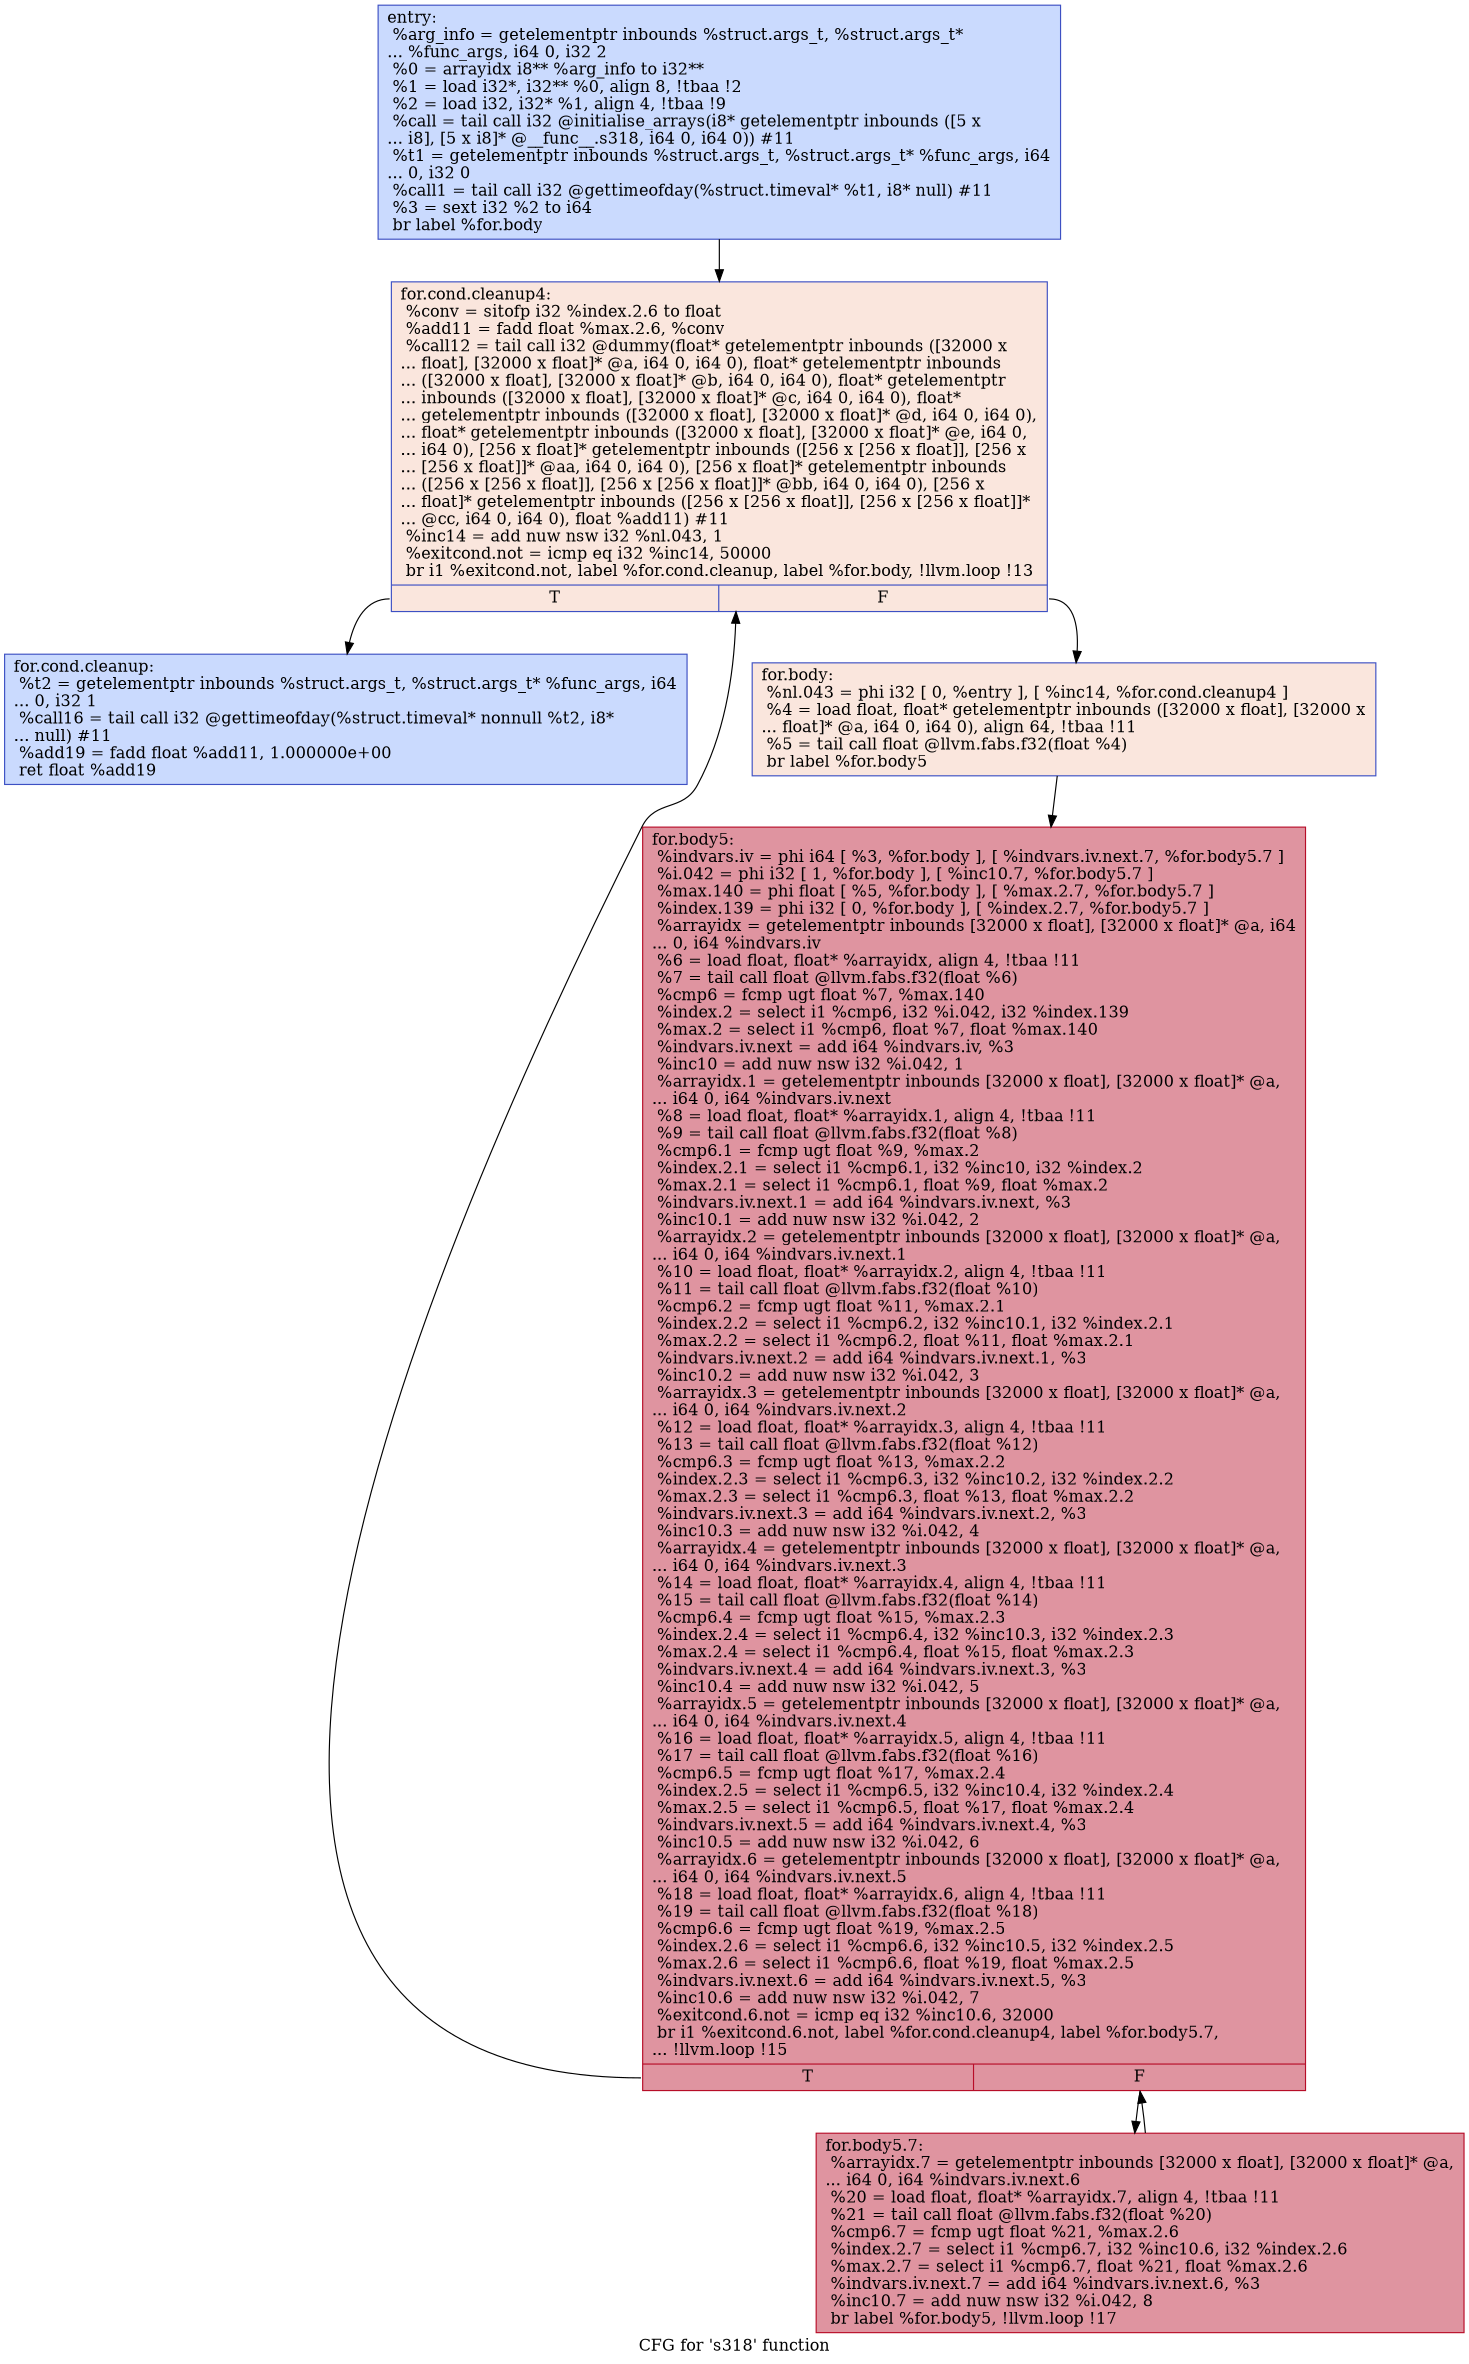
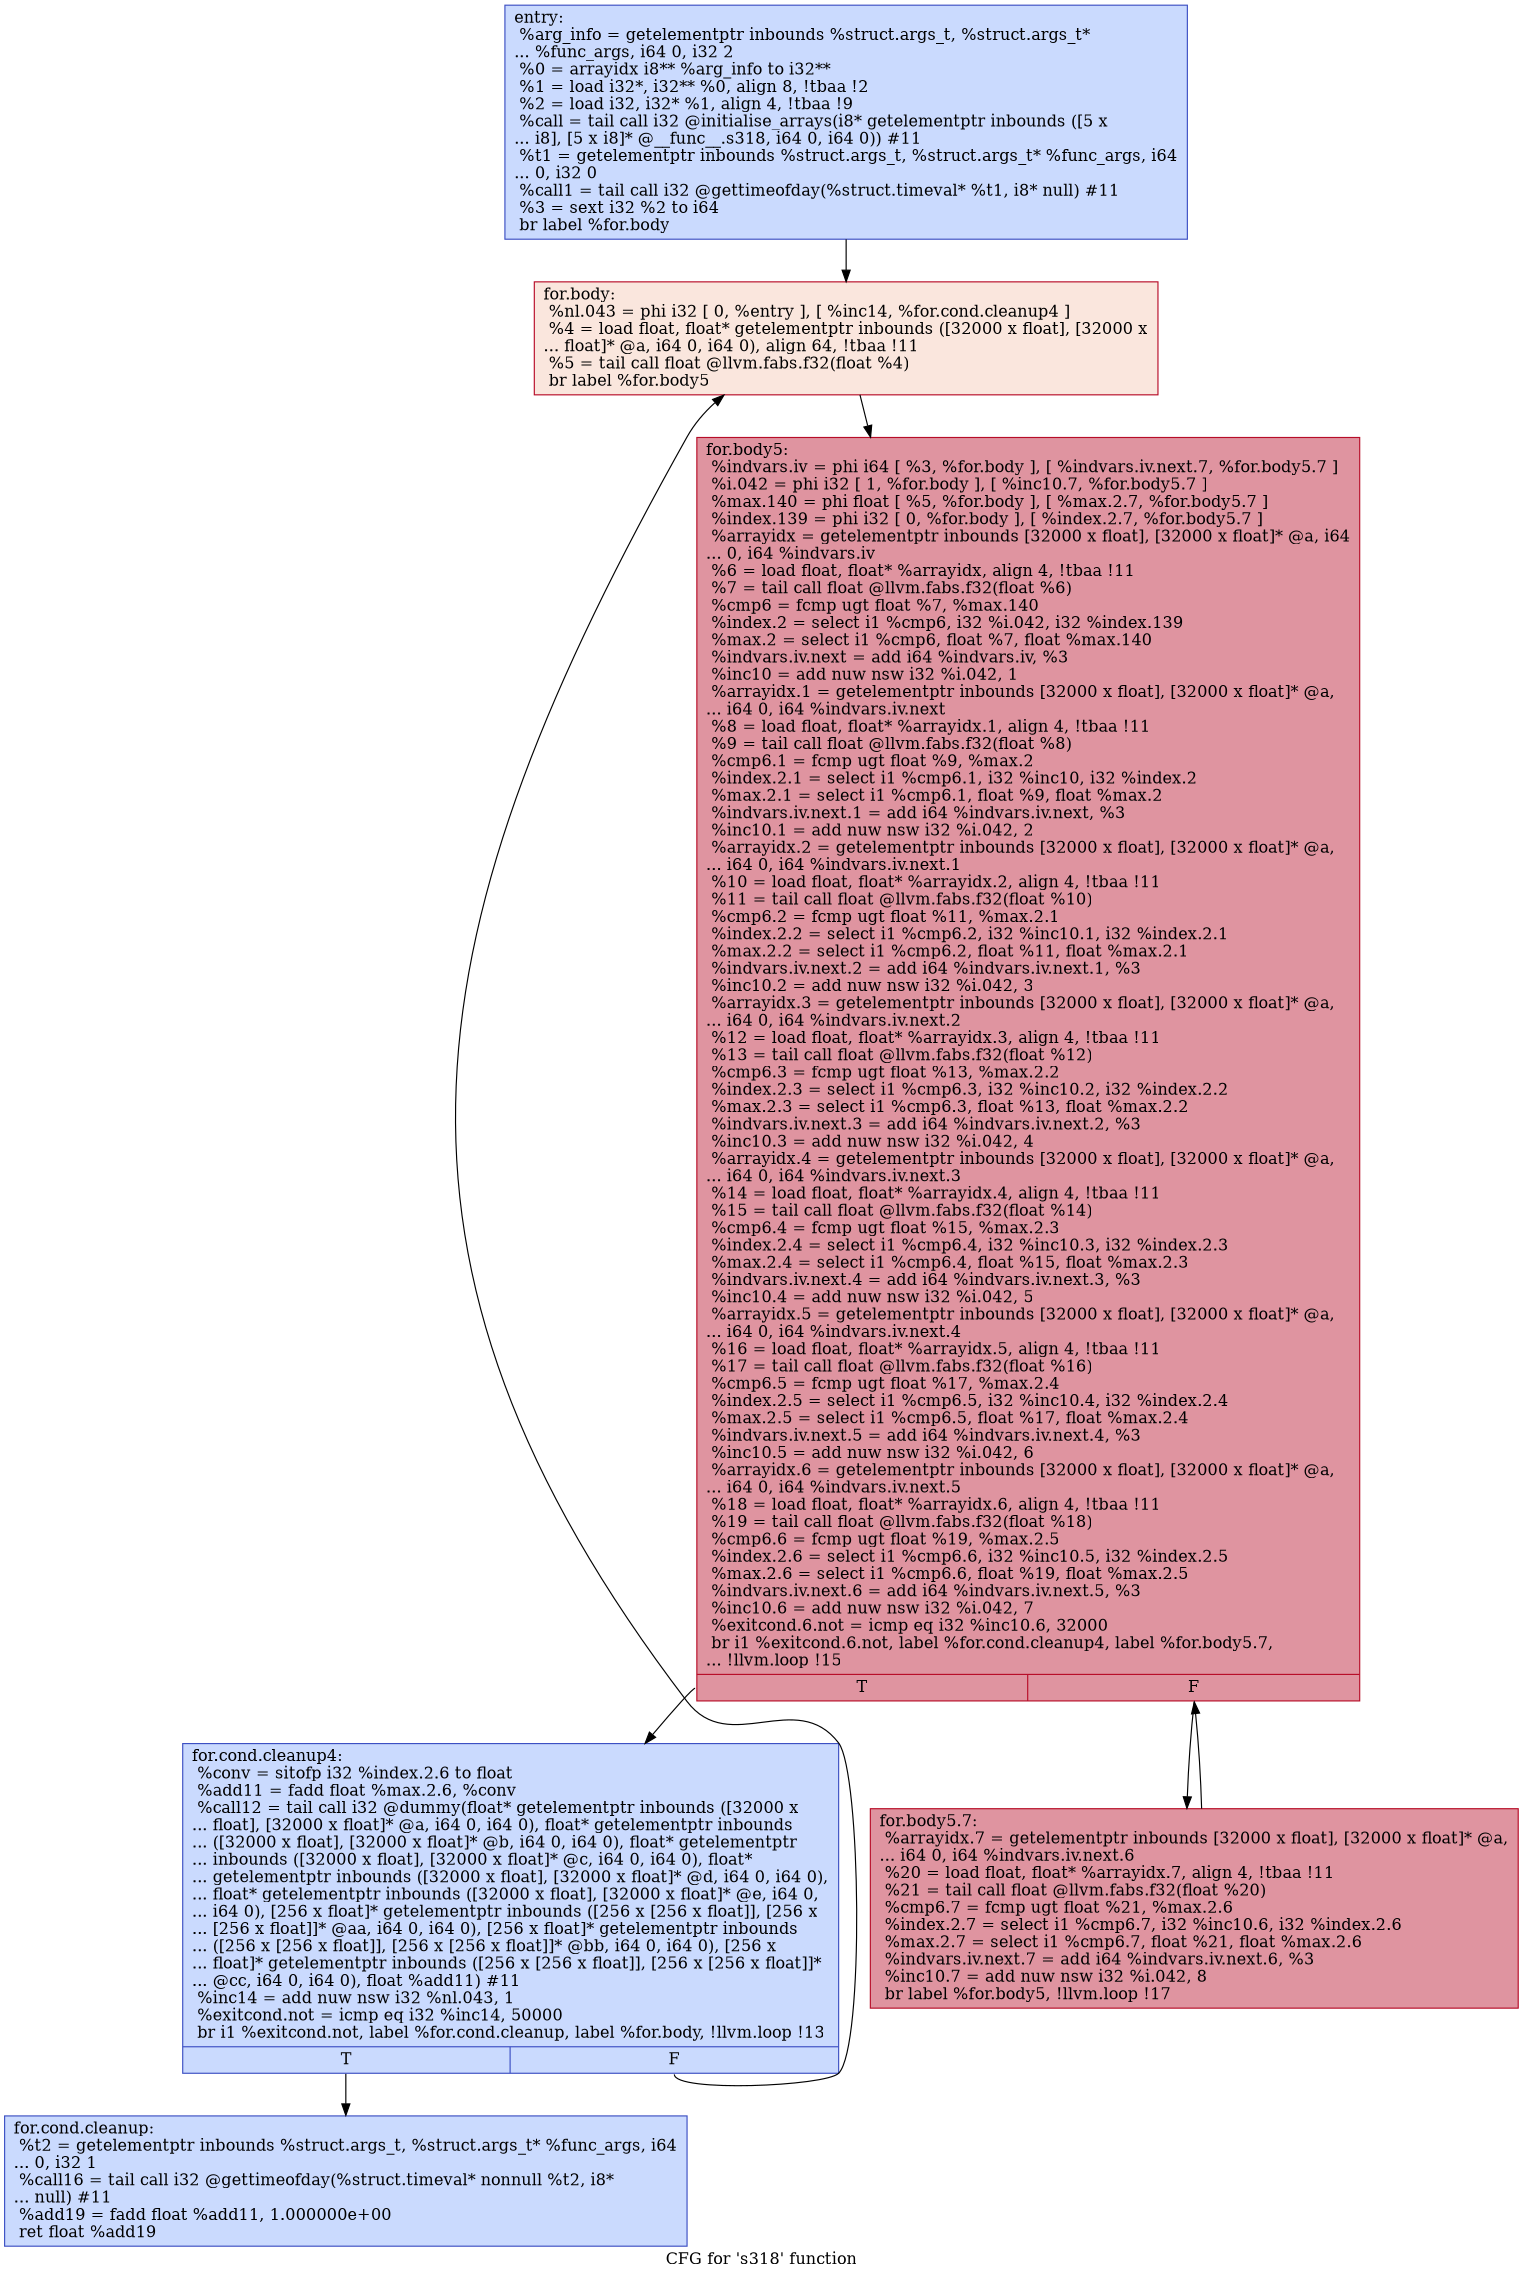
edge "entry:" -> "for.cond.cleanup4:": now "entry:" -> "for.body:"
node "for.cond.cleanup4:": fillcolor #f3c7b170 -> #88abfd70
node "for.body:": color #3d50c3ff -> #b70d28ff
